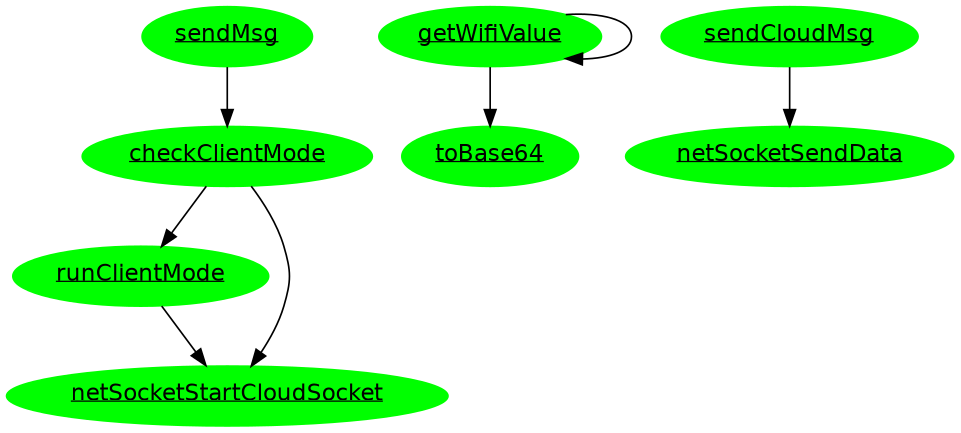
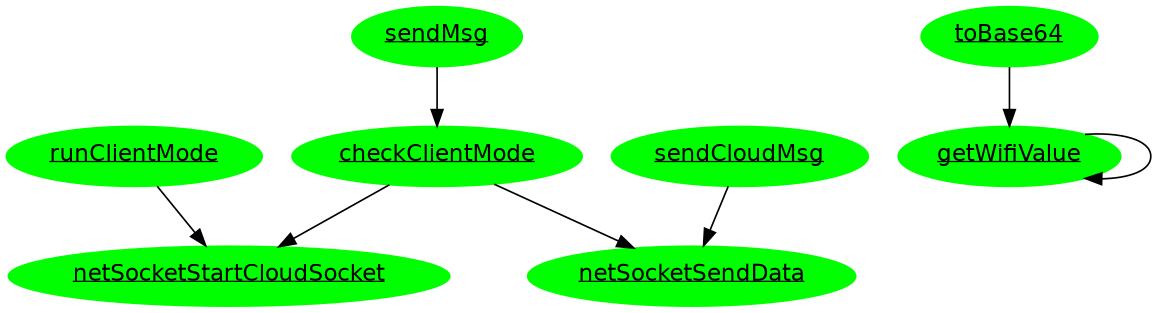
edge "getWifiValue" -> "toBase64": reversed
edge "checkClientMode" -> "runClientMode": now "checkClientMode" -> "netSocketSendData"
